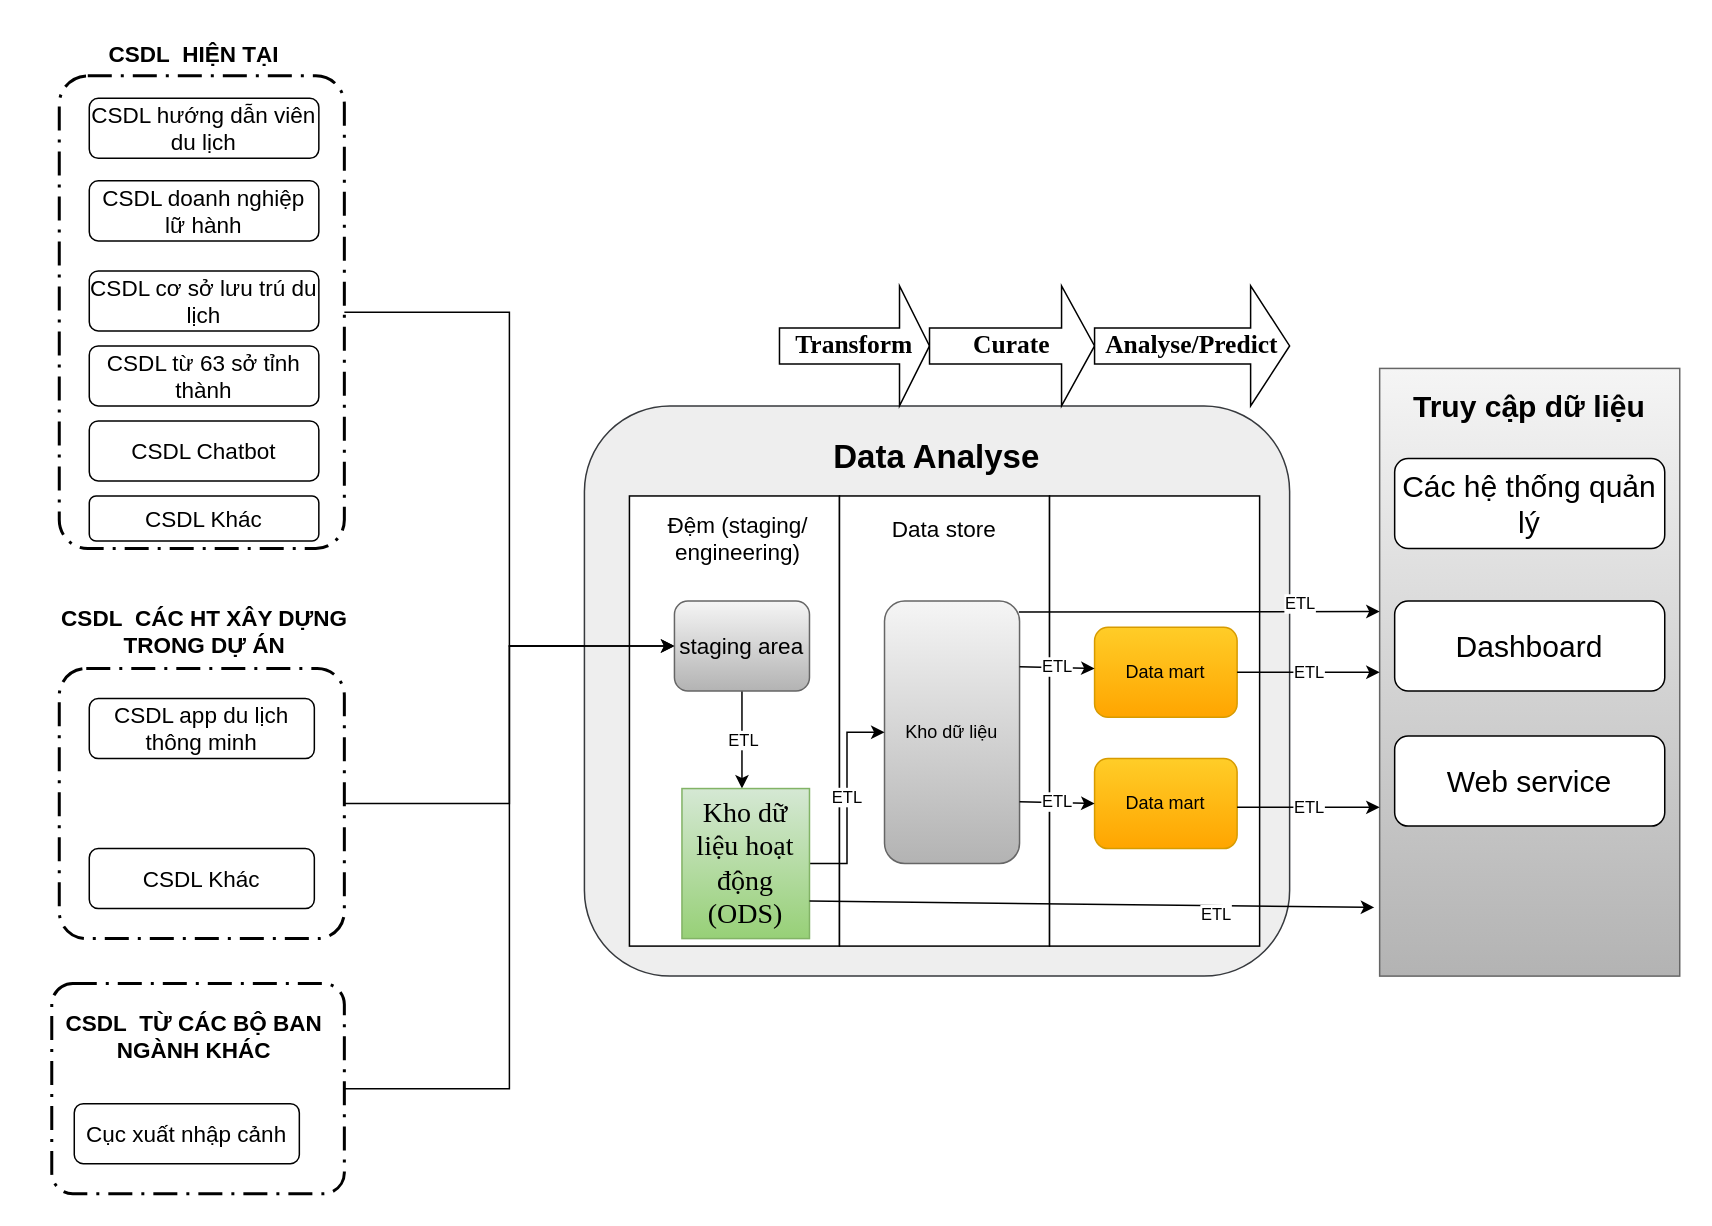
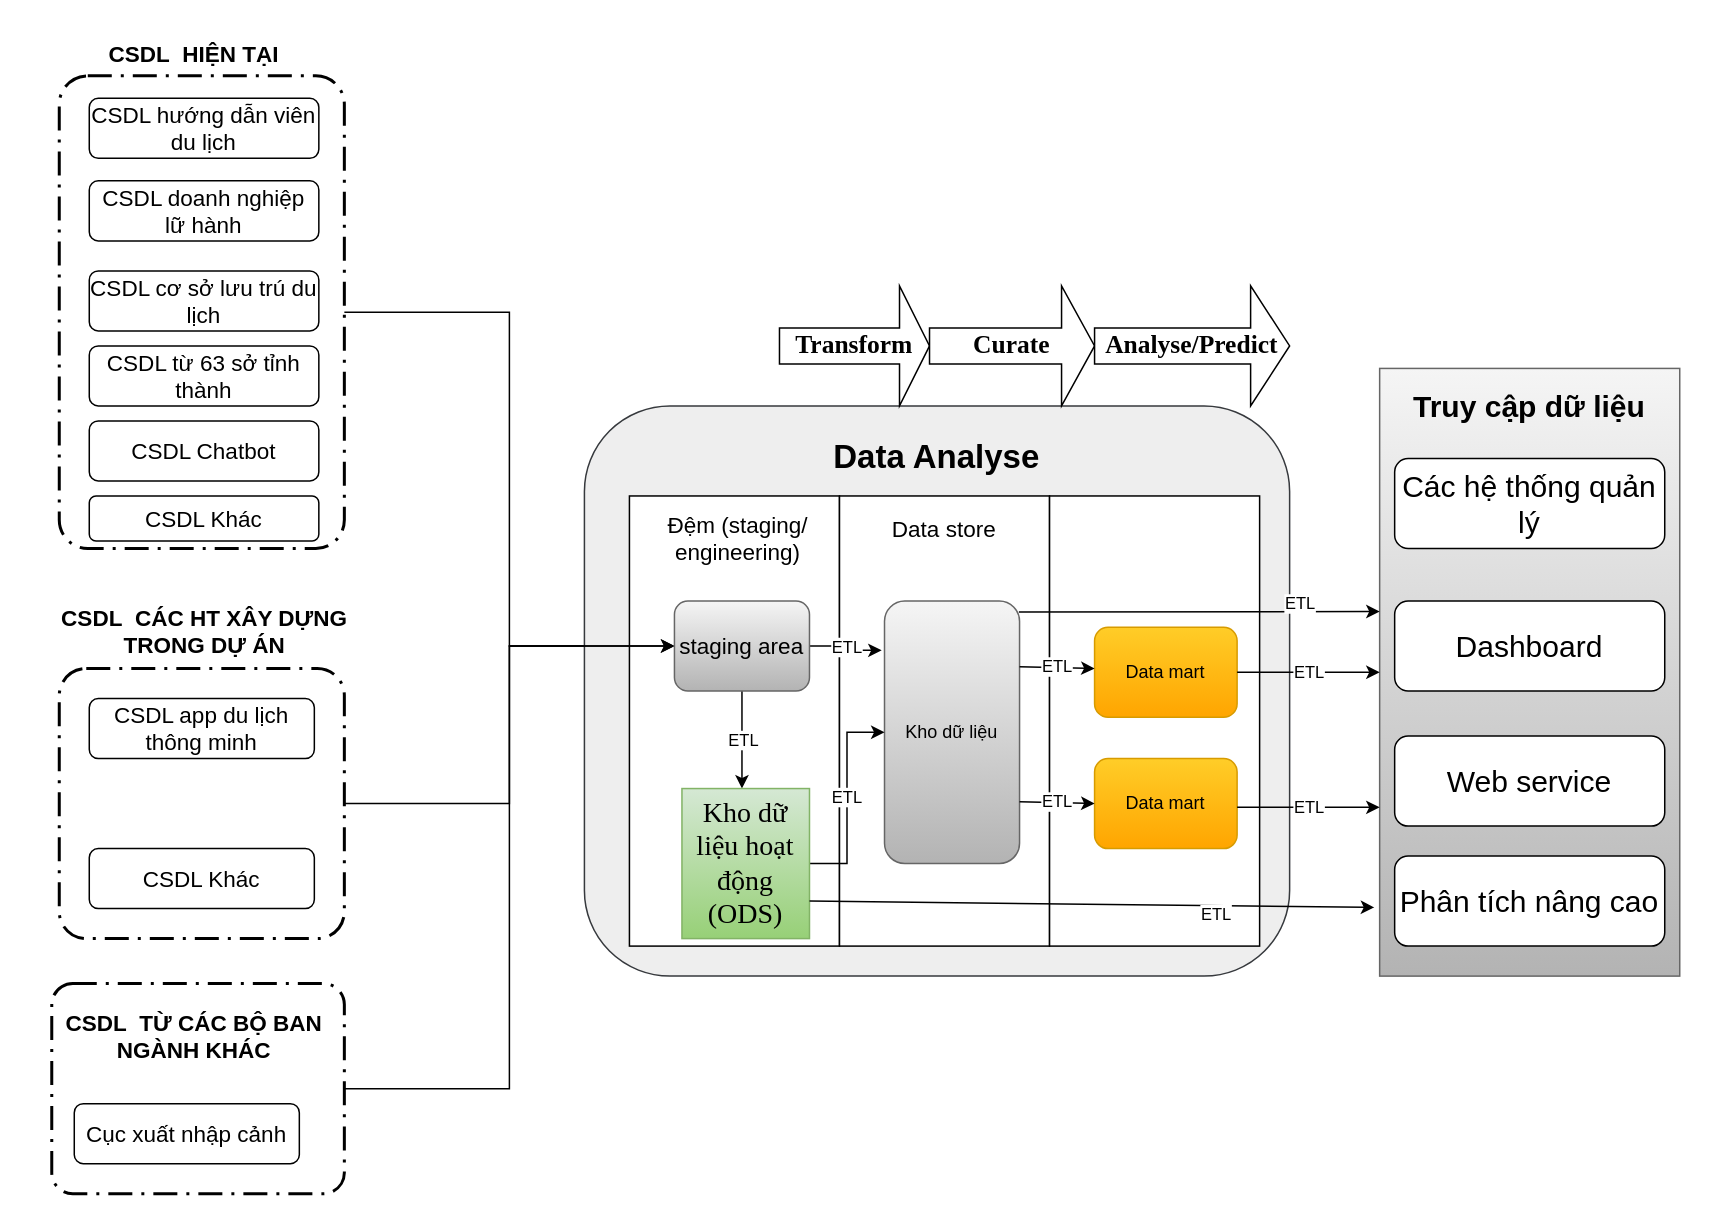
edge "staging area" -> "Kho dữ liệu": added, label "ETL"
node "Phân tích nâng cao": added
